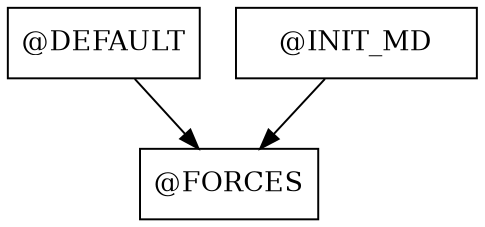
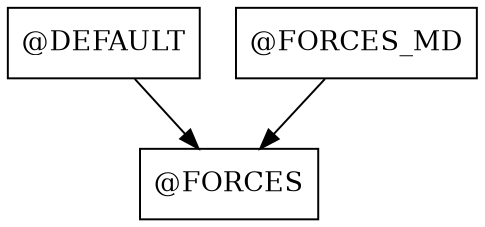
node "@INIT_MD": label "@INIT_MD" -> "@FORCES_MD"
